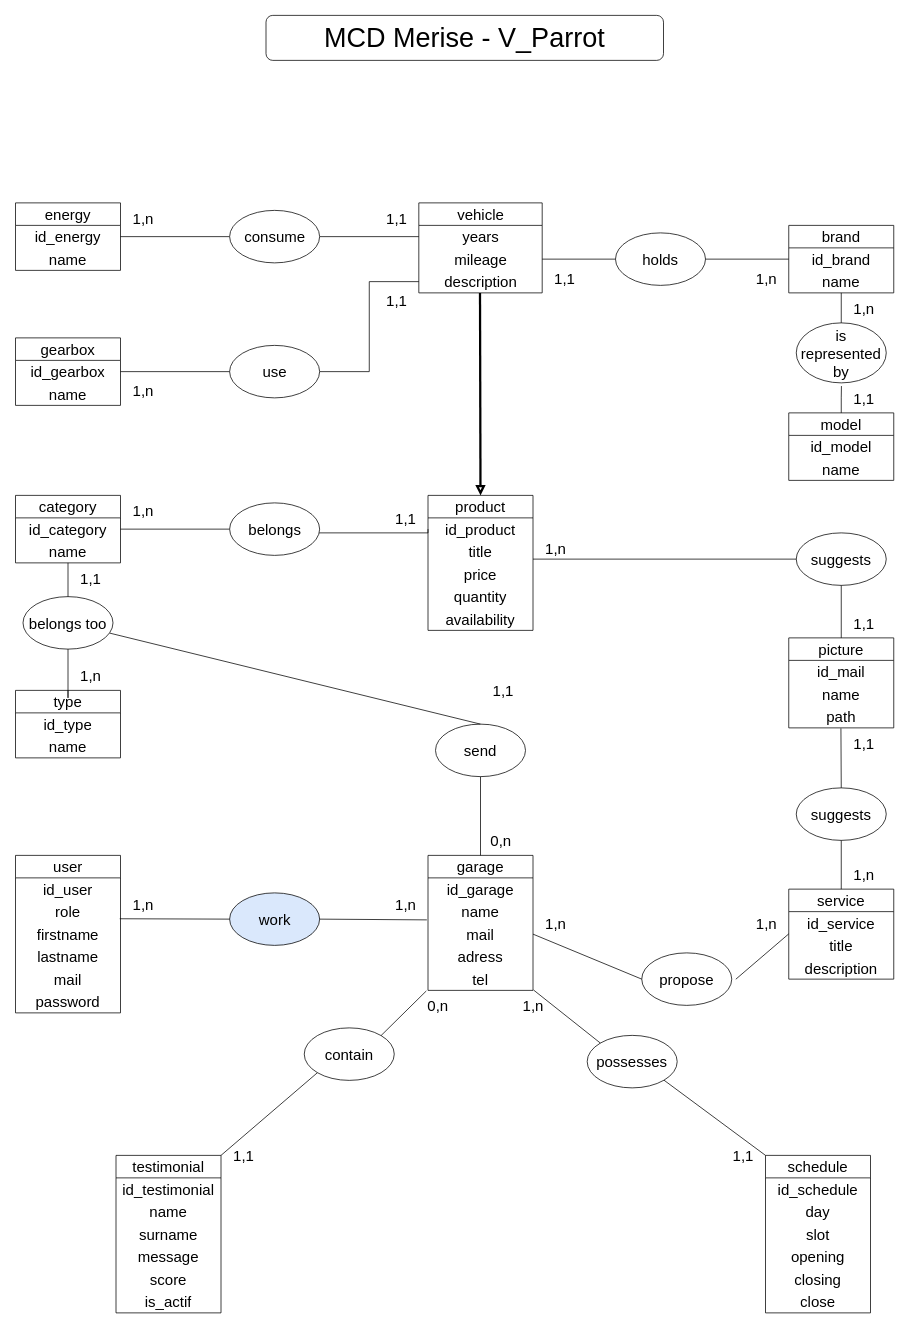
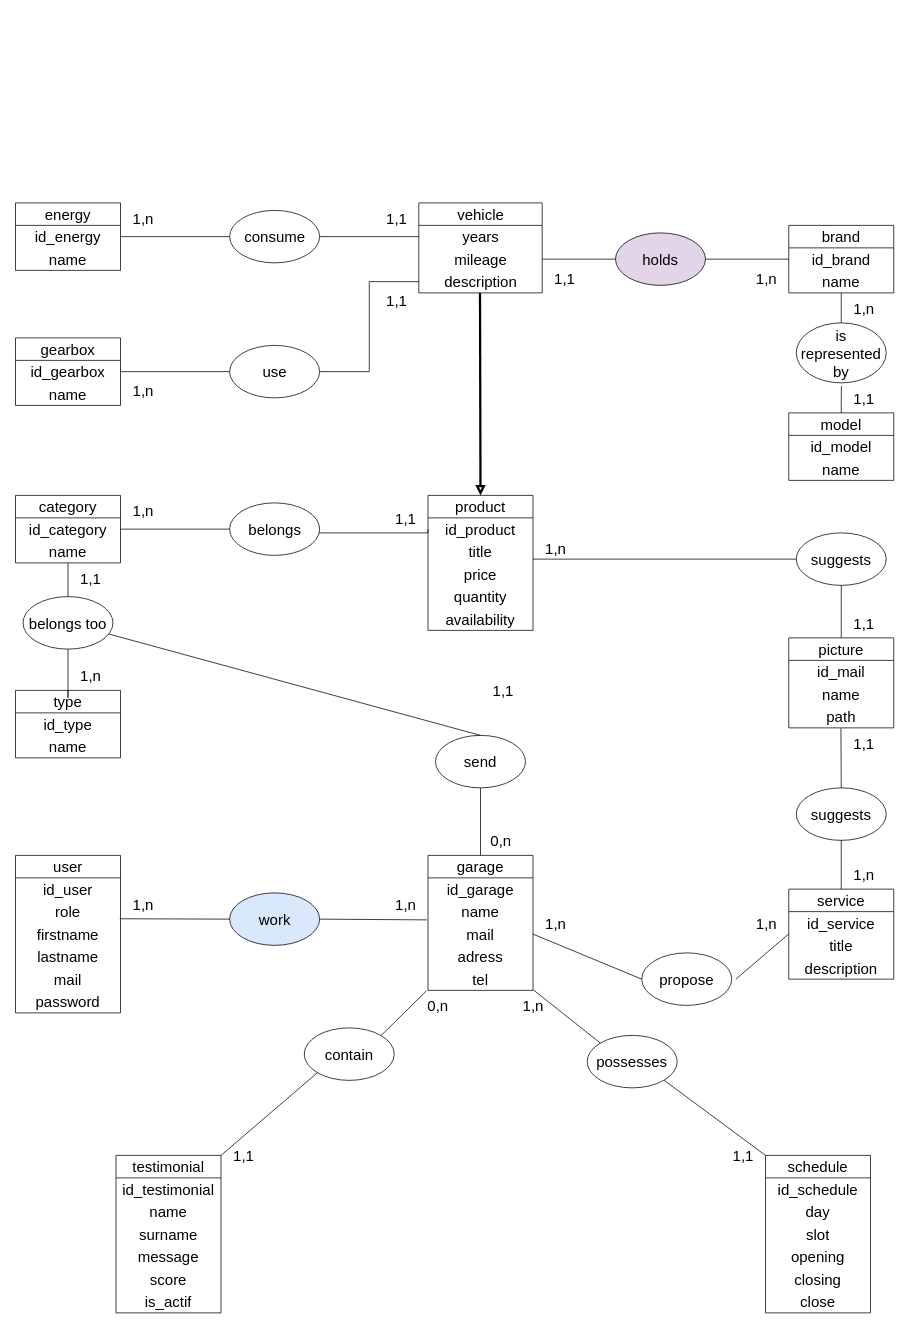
node "MCD Merise - V_Parrot": removed
node "holds": fillcolor #ffffff -> #e1d5e7
node "send": moved (480, 750) -> (480, 762)
